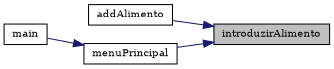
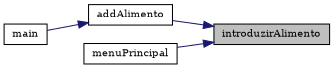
edge "main" -> "menuPrincipal": now "main" -> "addAlimento"
